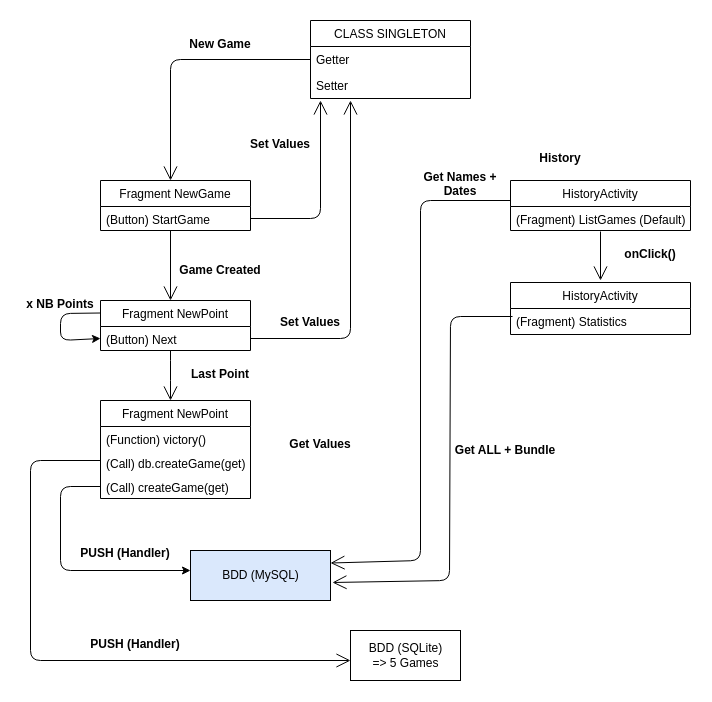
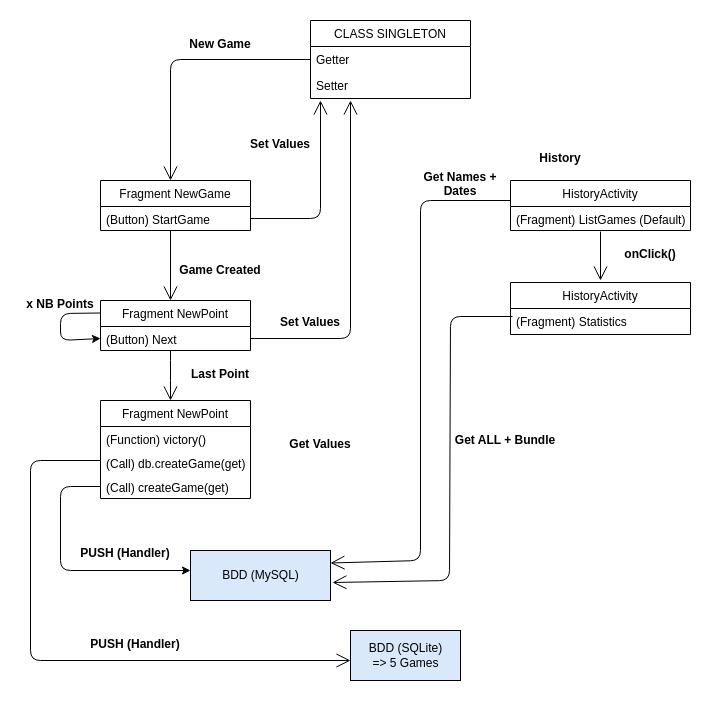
node "Get ALL + Bundle": moved (506, 450) -> (506, 440)
node "BDD (SQLite) => 5 Games": fillcolor #ffffff -> #dae8fc
